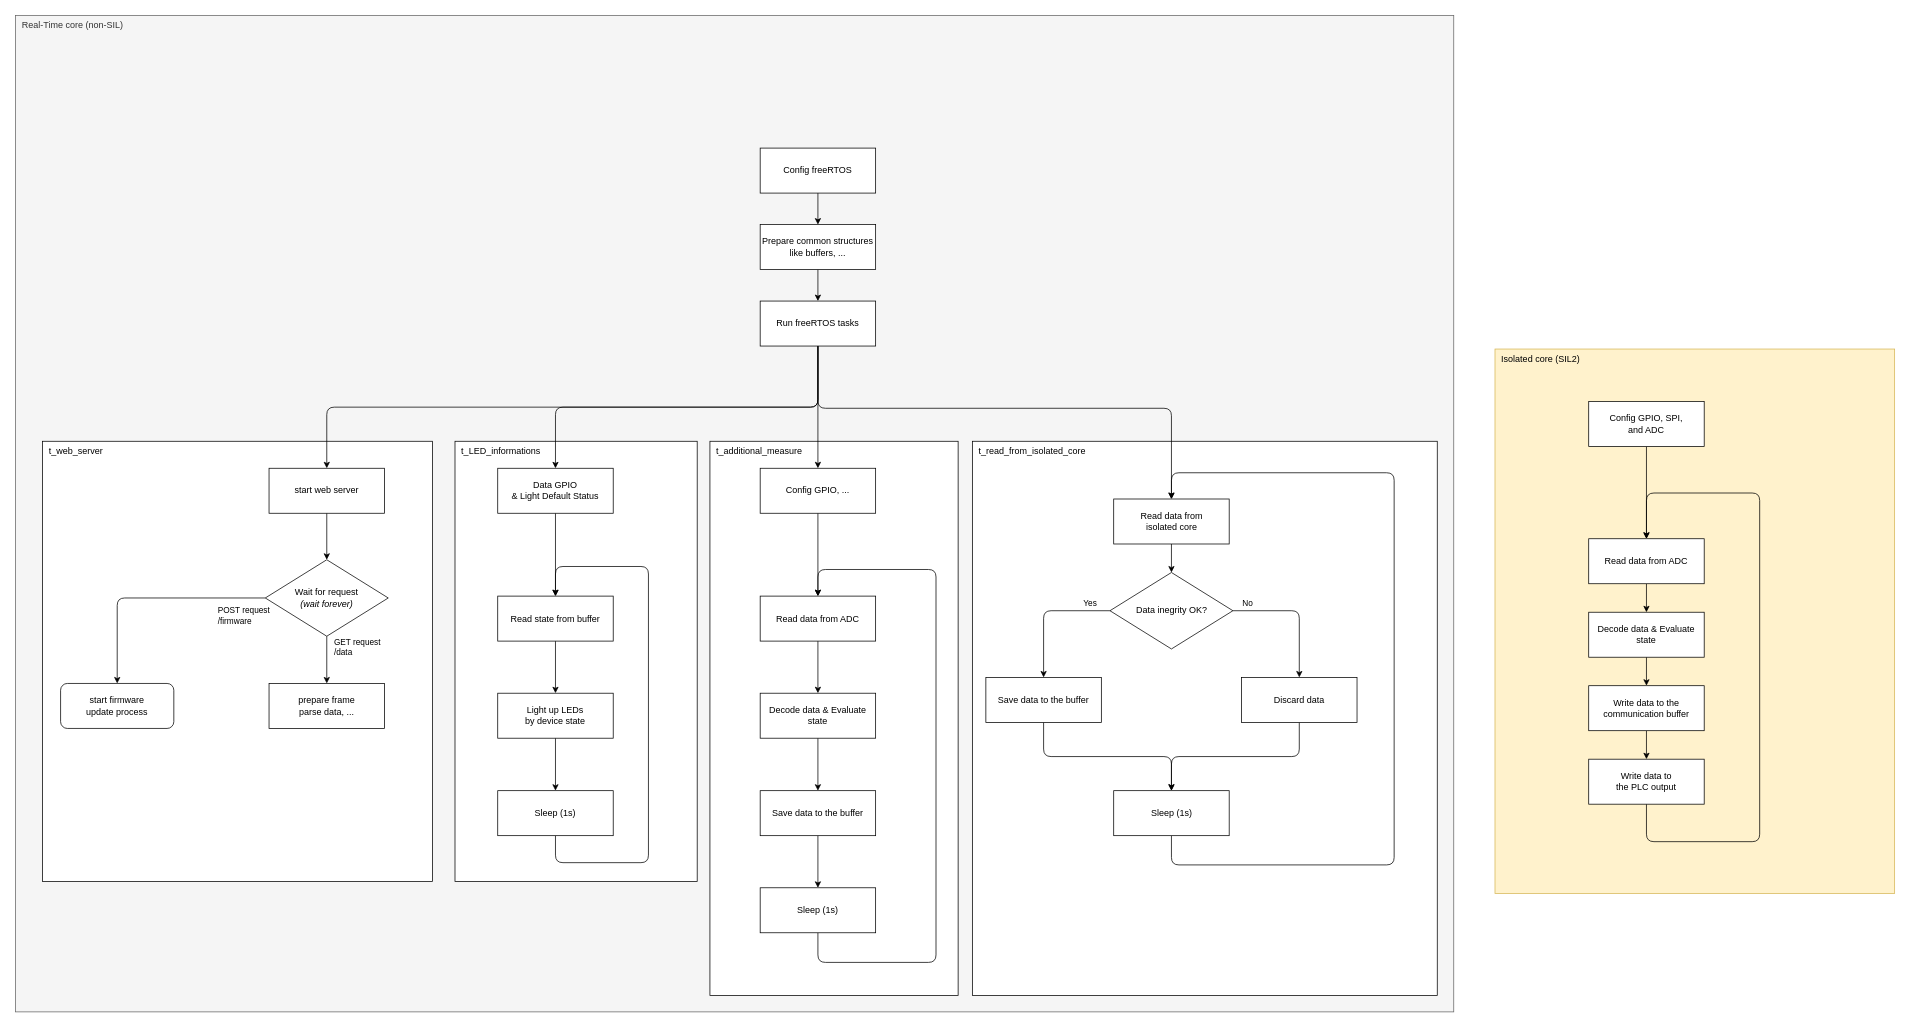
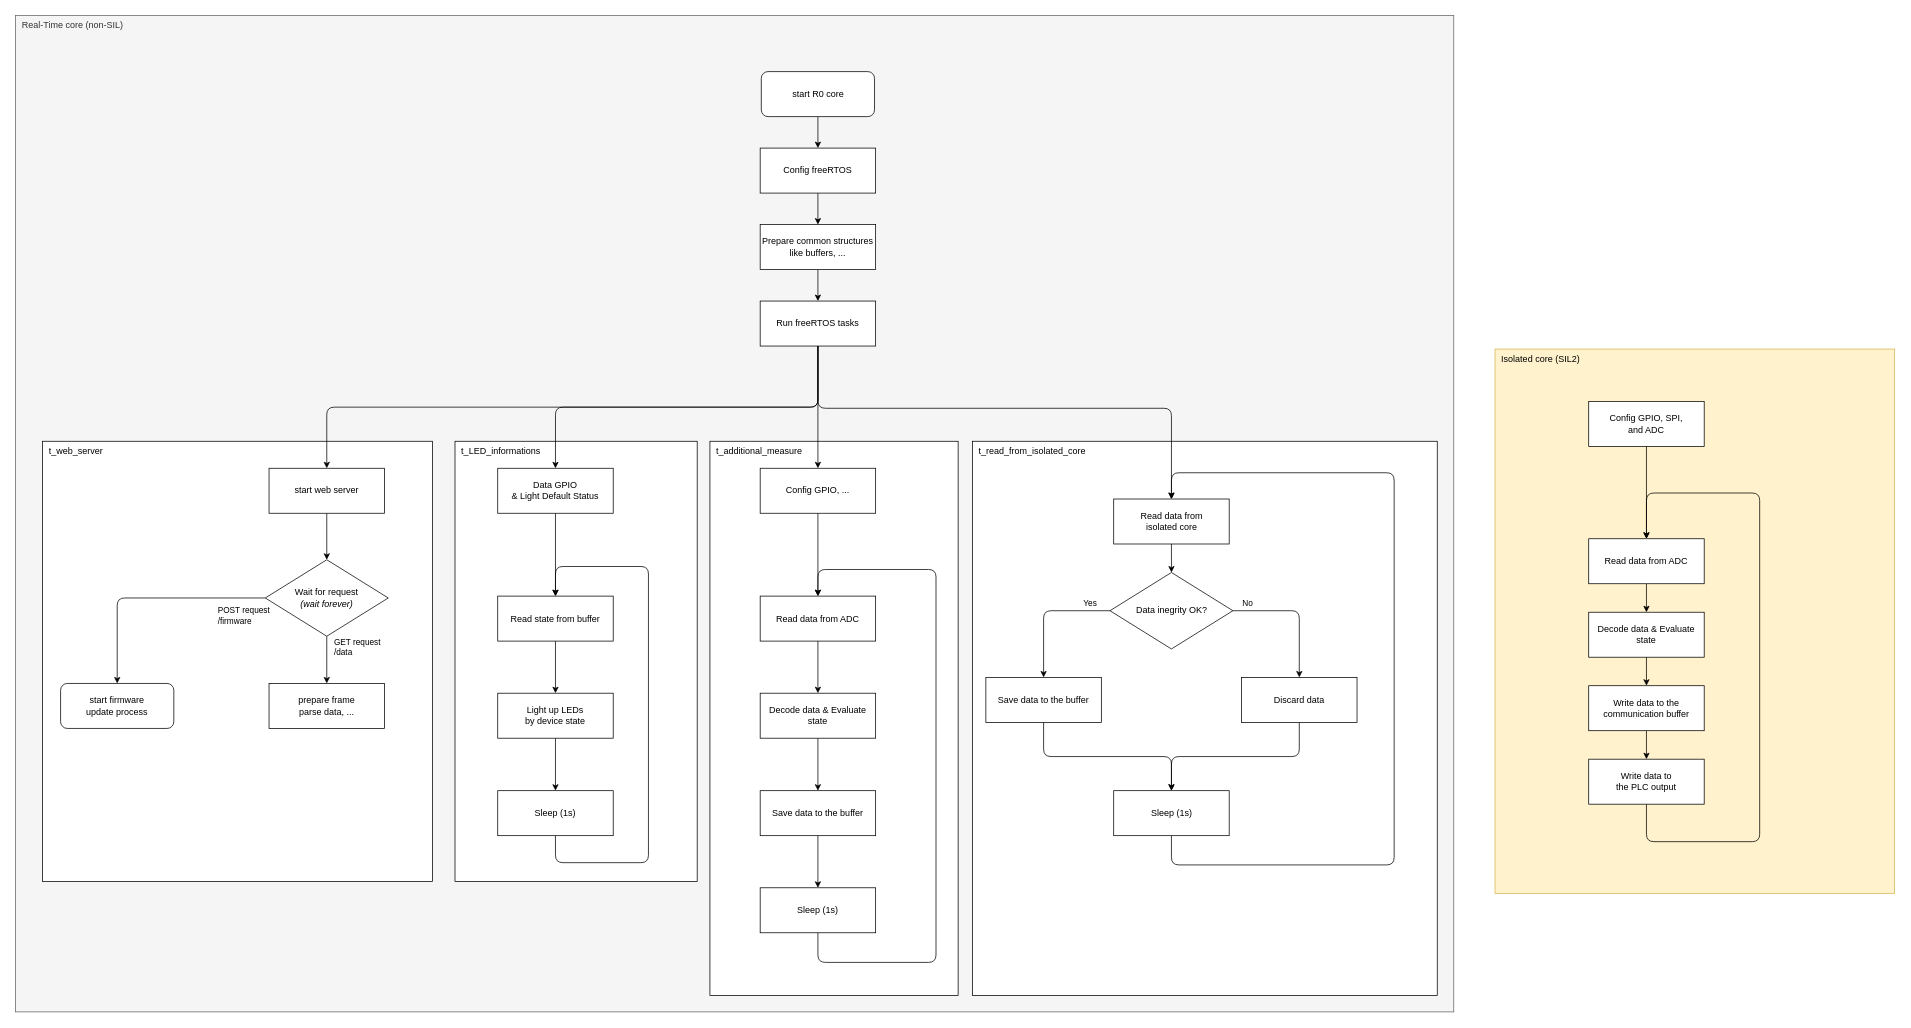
node "start R0 core": added
edge "start R0 core" -> "Config freeRTOS": added
